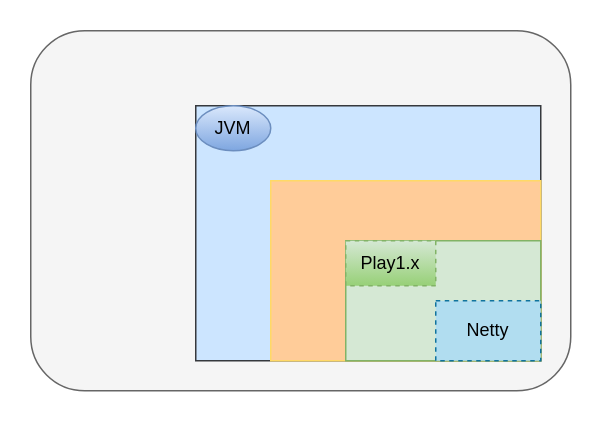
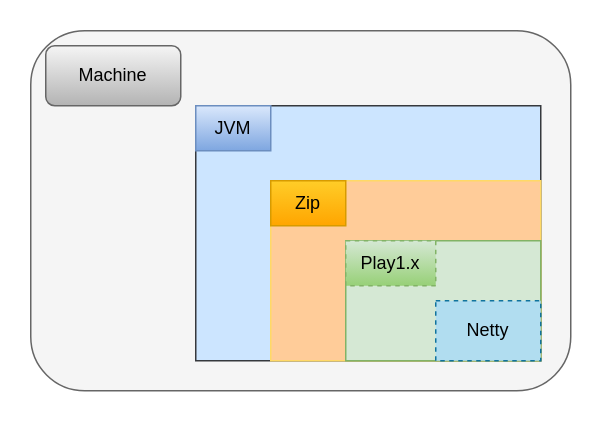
node "Machine": added
node "JVM": shape ellipse -> rectangle
node "Zip": added
